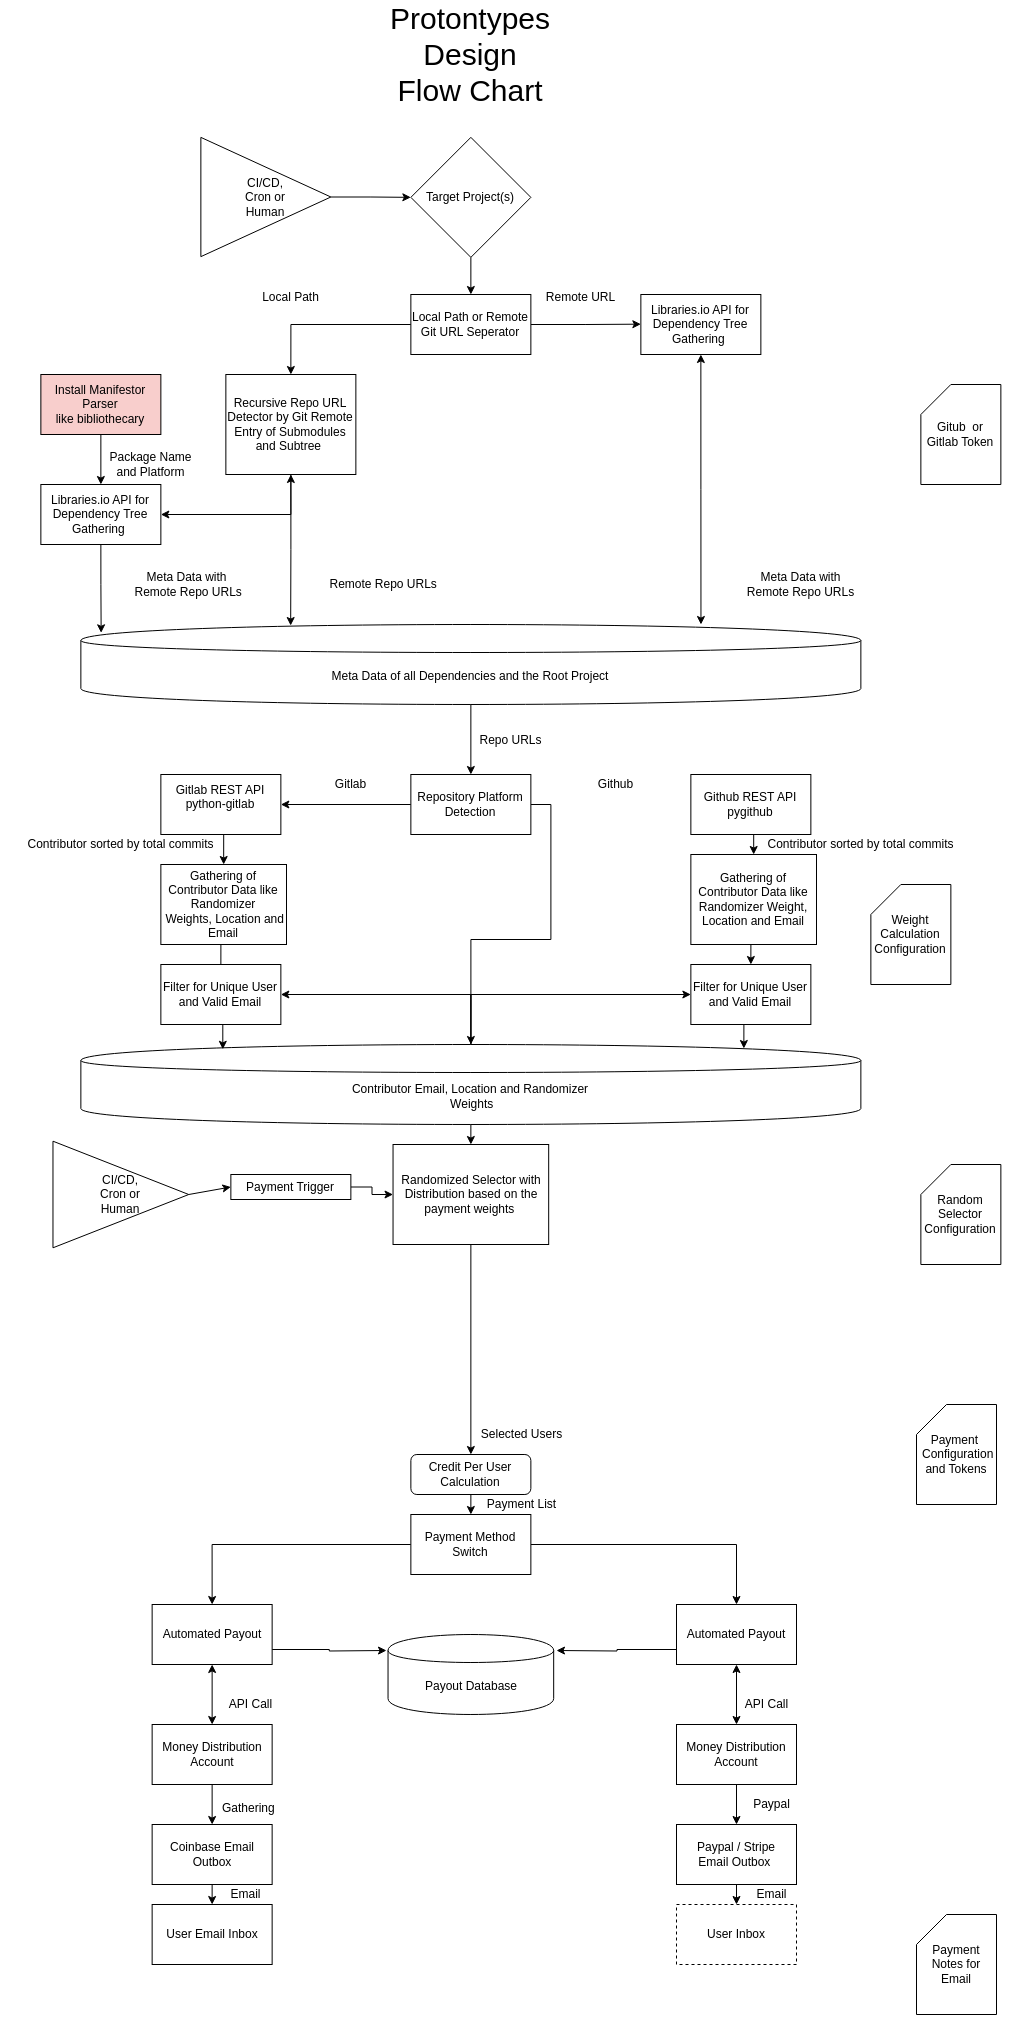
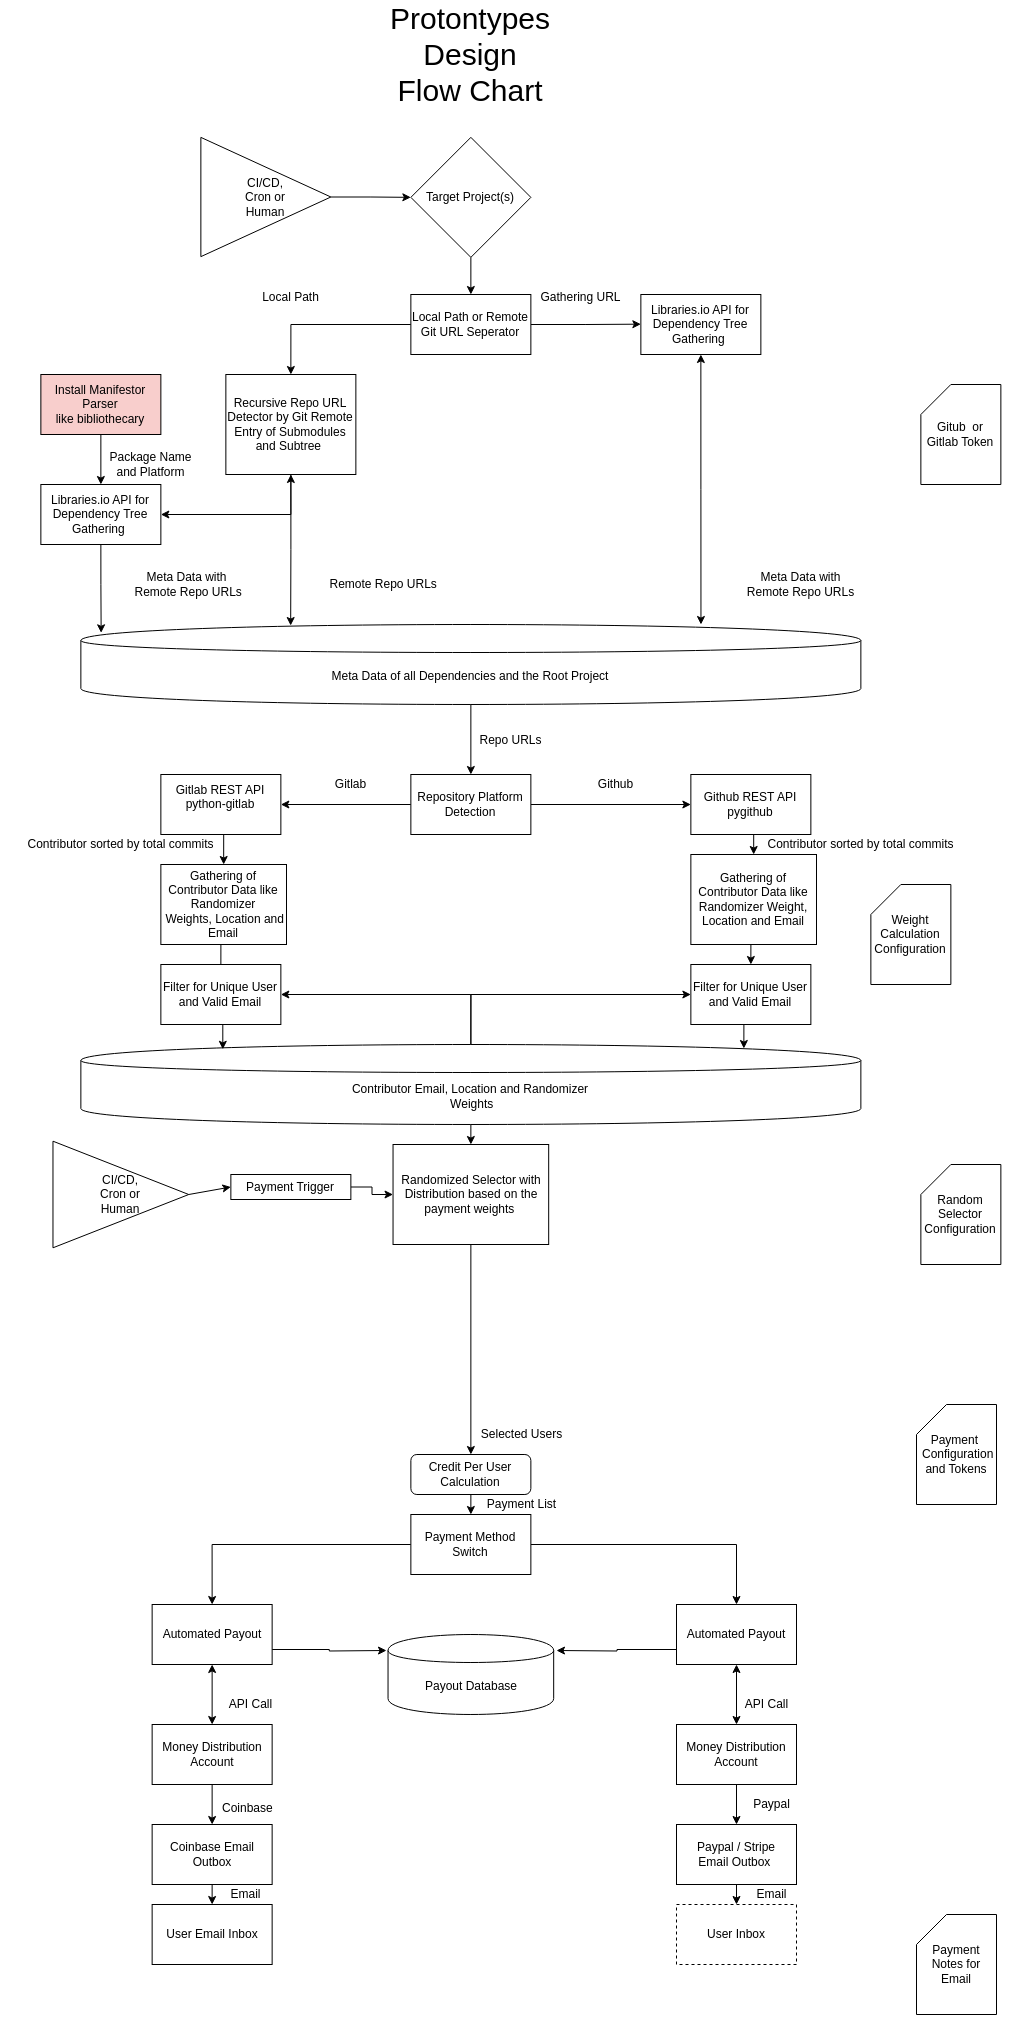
node "Remote URL": label "Remote URL" -> "Gathering URL"
edge "Repository Platform Detection" -> "Contributor Email, Location and Randomizer Weights": now "Repository Platform Detection" -> "Github REST API pygithub"
node "Gathering": label "Gathering" -> "Coinbase"
